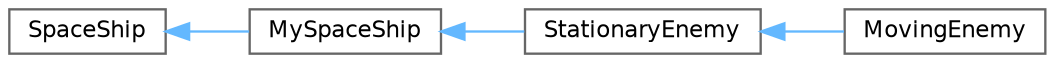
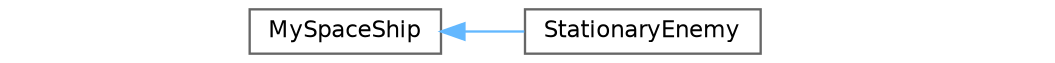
node "SpaceShip": removed
node "MovingEnemy": removed
